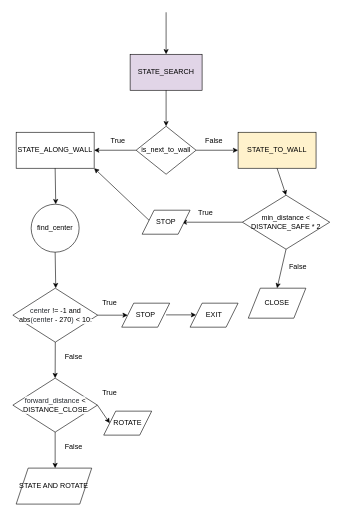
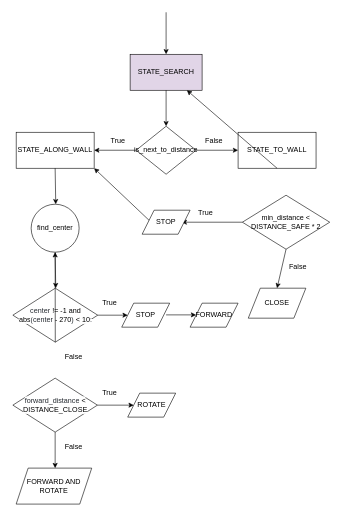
node "is_next_to_wall": label "is_next_to_wall" -> "is_next_to_distance"
node "STATE_TO_WALL": fillcolor #fff2cc -> #ffffff
edge "STATE_TO_WALL" -> "min_distance < DISTANCE_SAFE * 2": now "STATE_TO_WALL" -> "STATE_SEARCH"
node "EXIT": label "EXIT" -> "FORWARD"
edge "center != -1 and abs(center - 270) < 10:" -> "forward_distance < DISTANCE_CLOSE": now "center != -1 and abs(center - 270) < 10:" -> "find_center"
node "ROTATE": moved (128, 423) -> (152, 405)
node "STATE AND ROTATE": label "STATE AND ROTATE" -> "FORWARD AND ROTATE"
